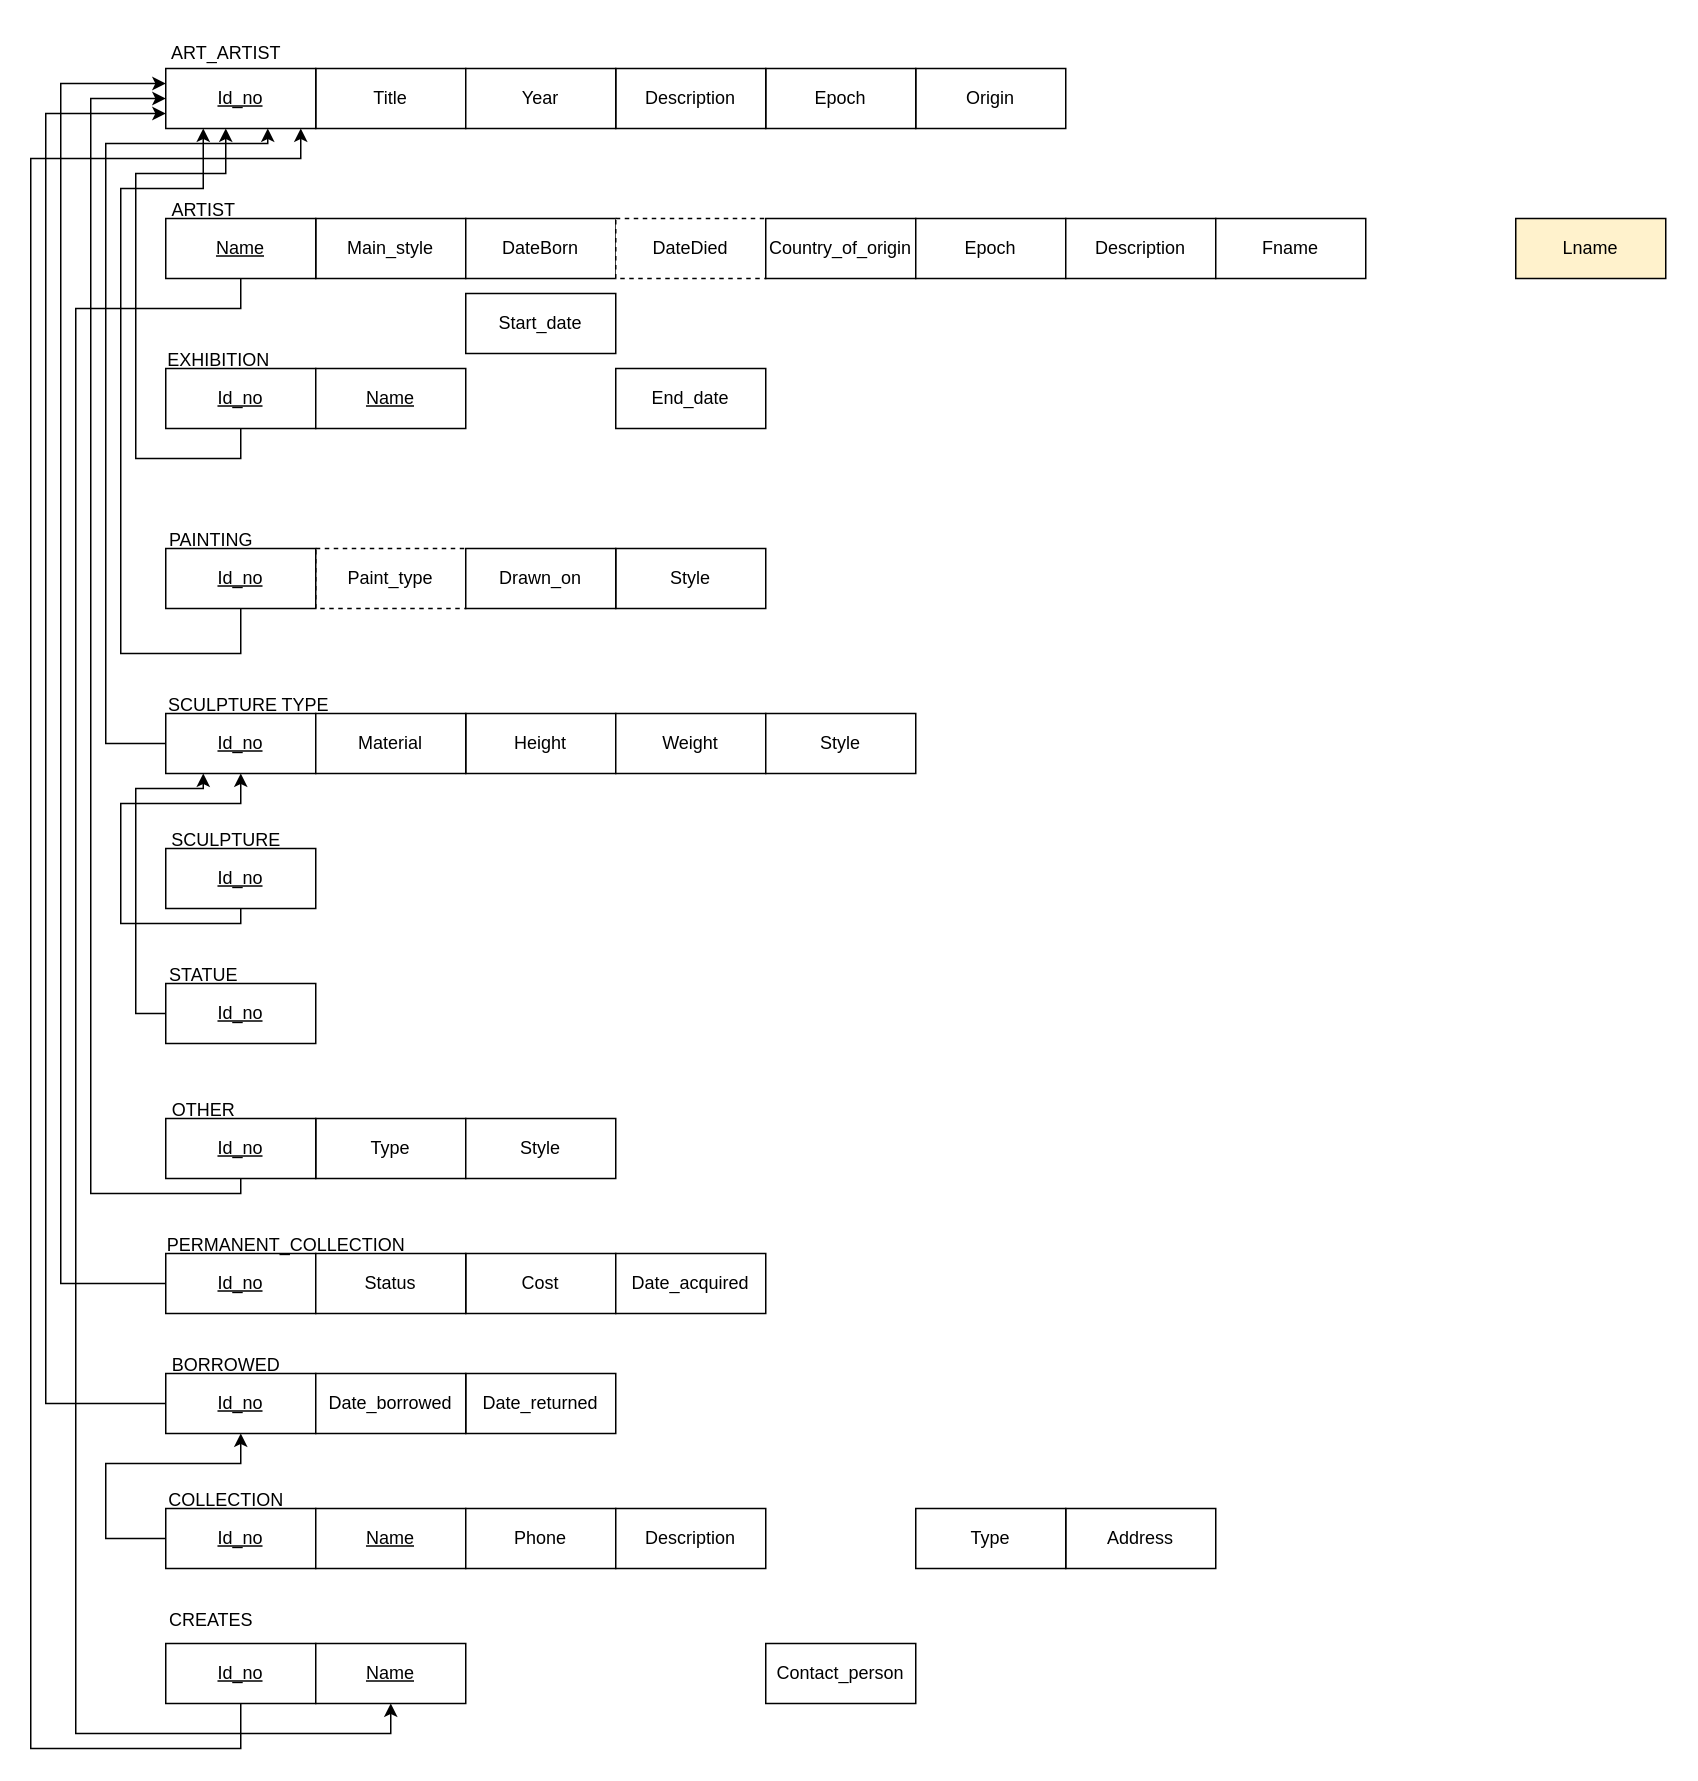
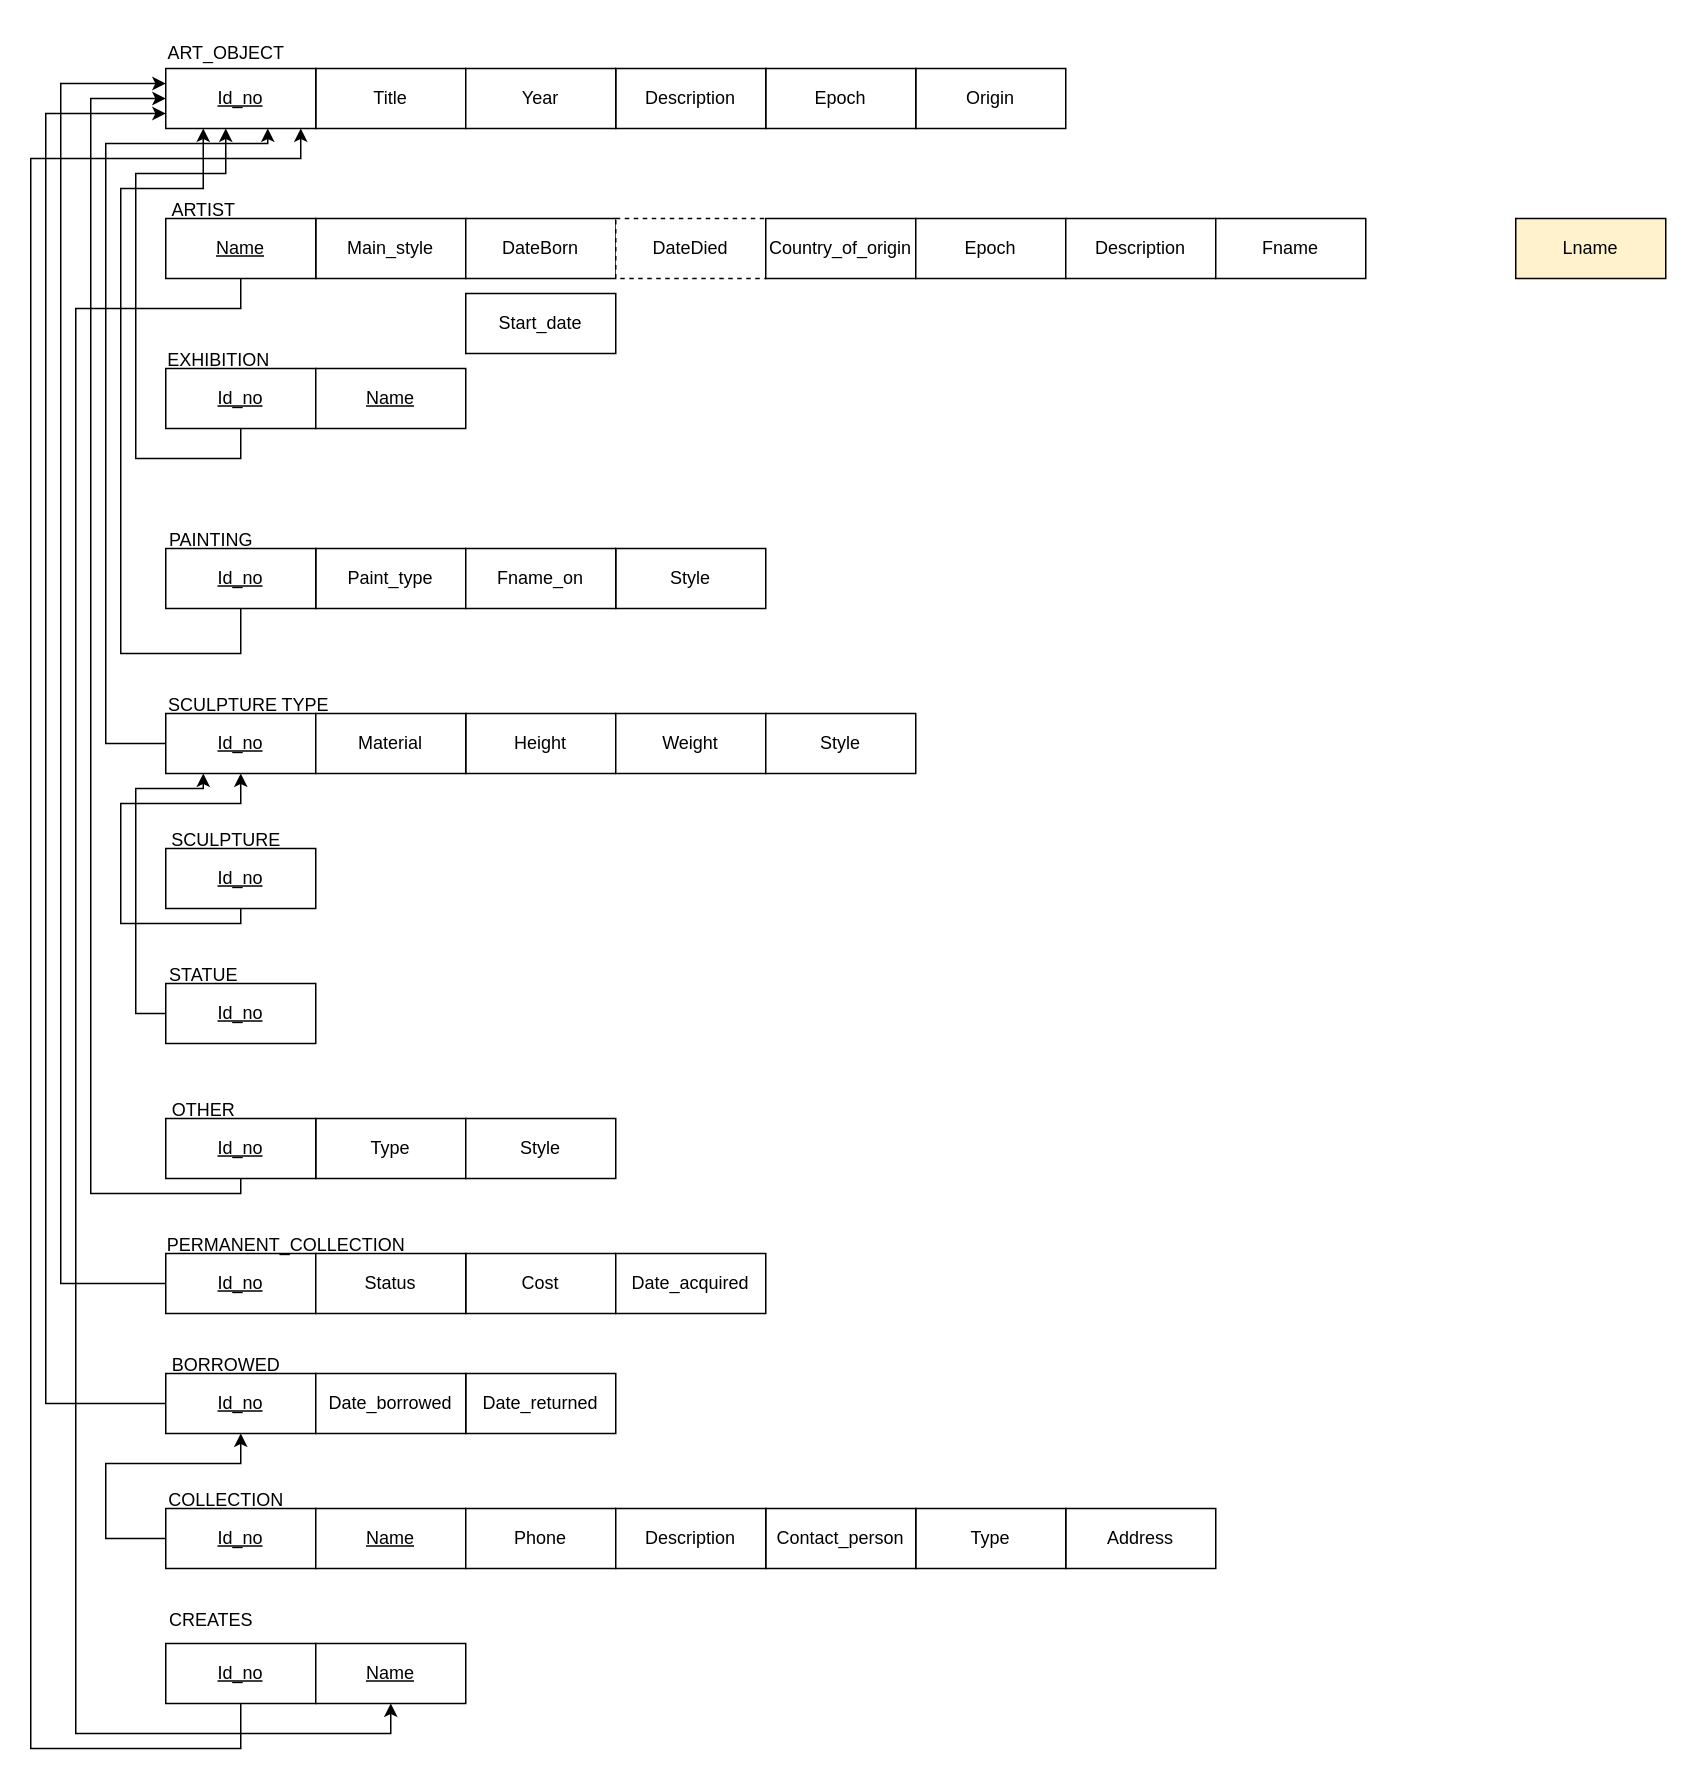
node "ART_ARTIST": label "ART_ARTIST" -> "ART_OBJECT"
node "End_date": removed
node "Paint_type": style dashed -> solid
node "Drawn_on": label "Drawn_on" -> "Fname_on"
node "Contact_person": moved (841, 1673) -> (841, 1538)
